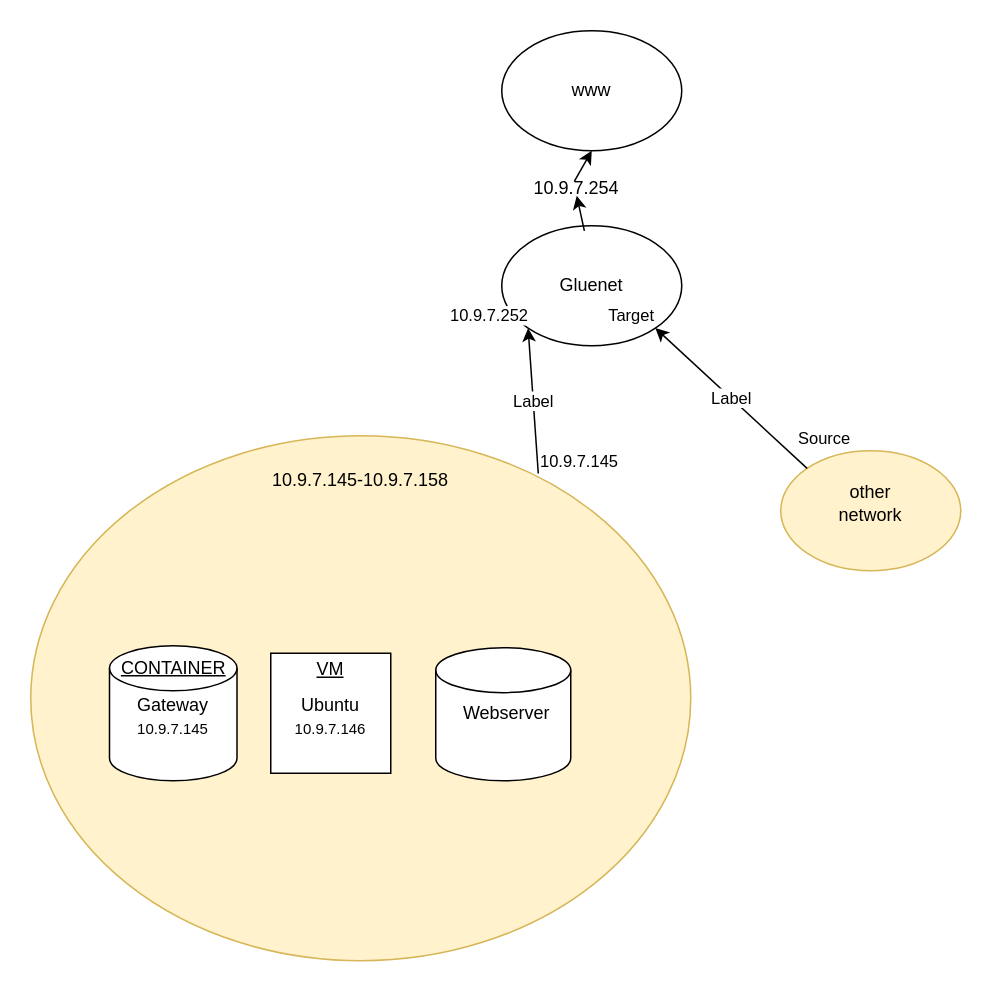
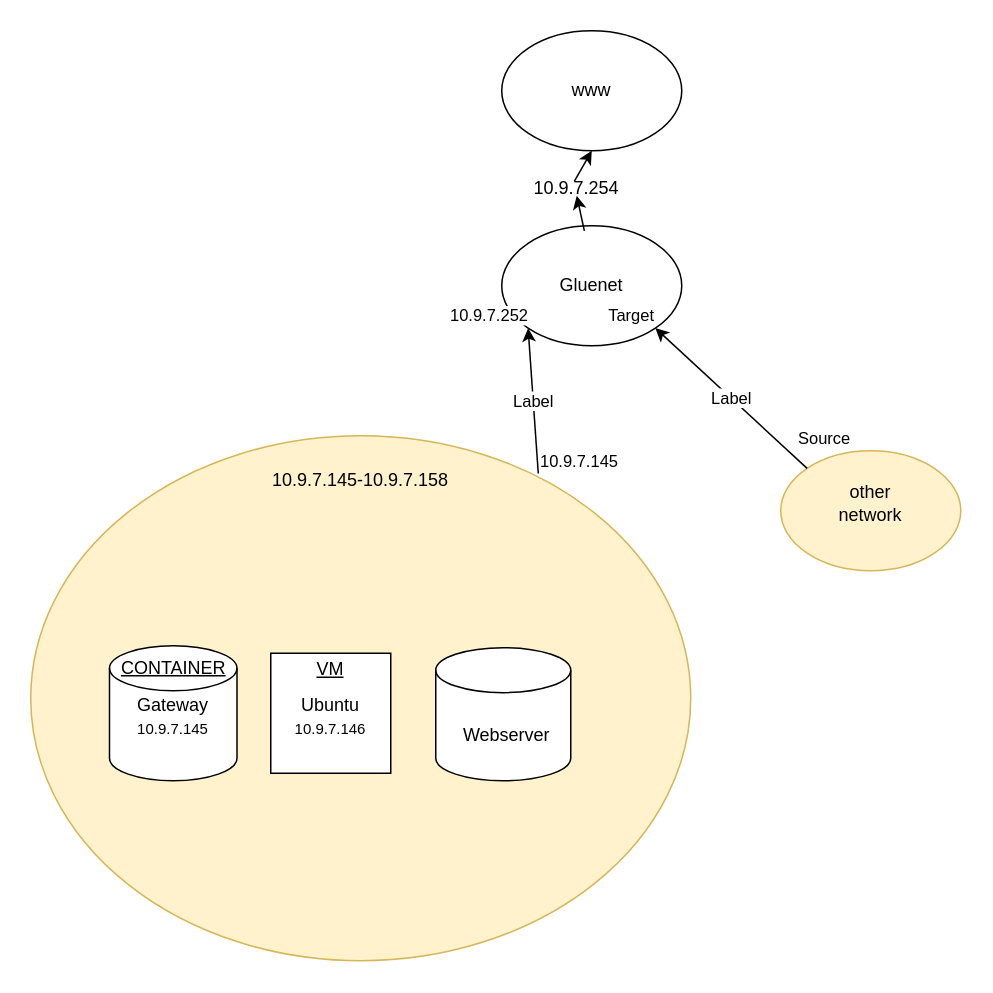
node "Webserver": moved (507, 713) -> (507, 736)
